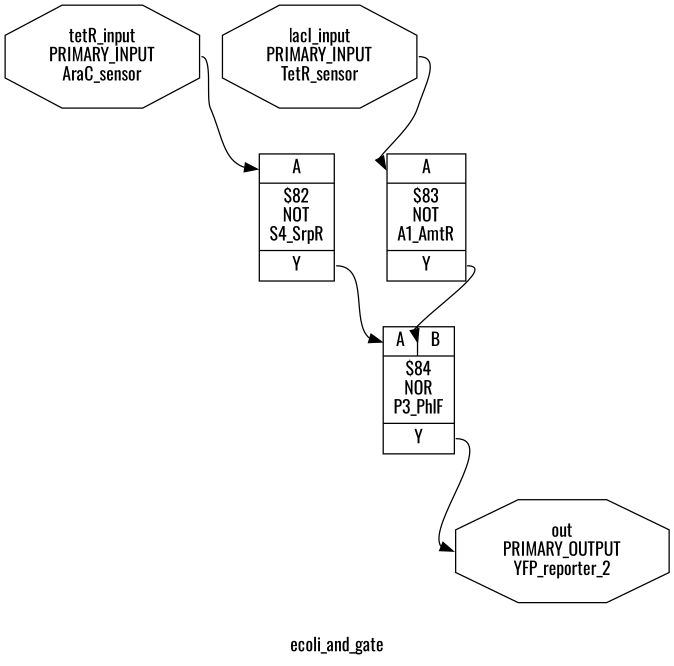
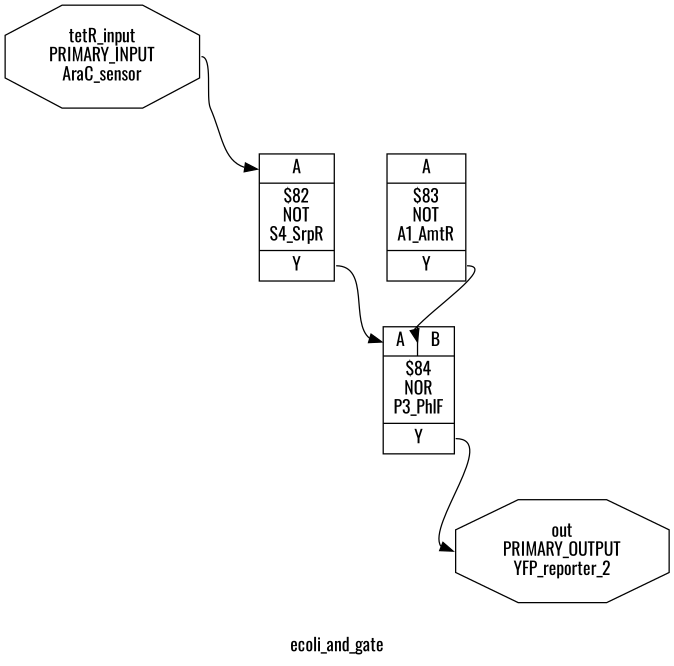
node "lacI_input PRIMARY_INPUT TetR_sensor": removed
